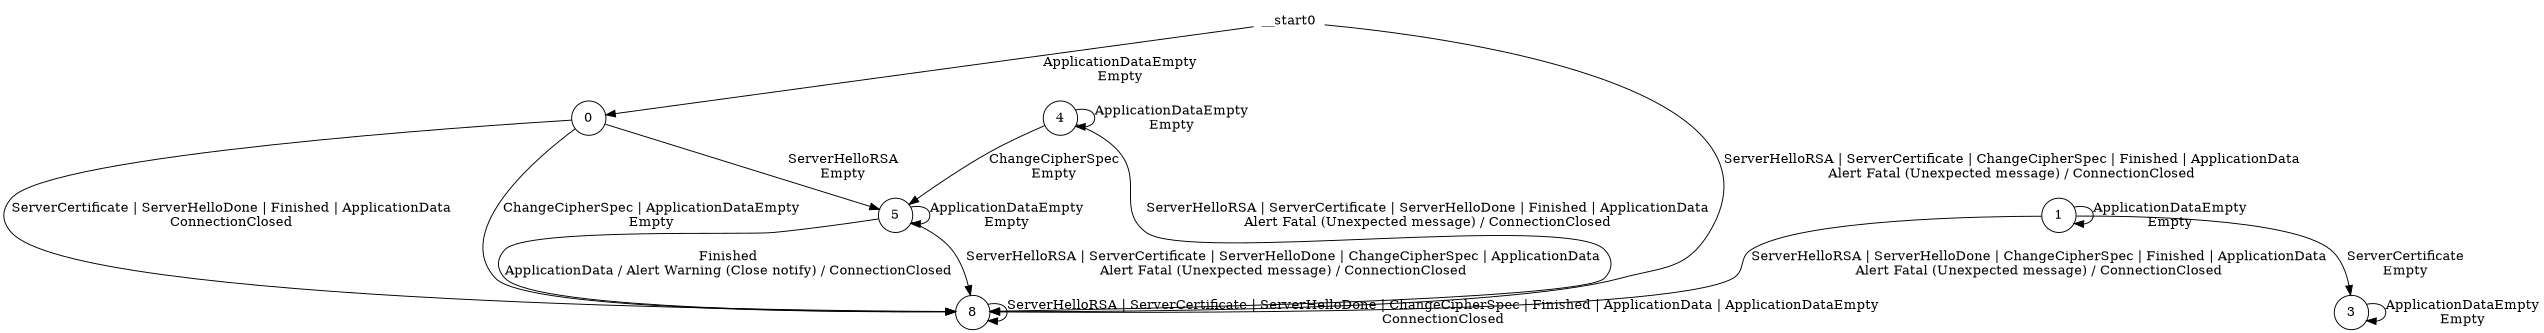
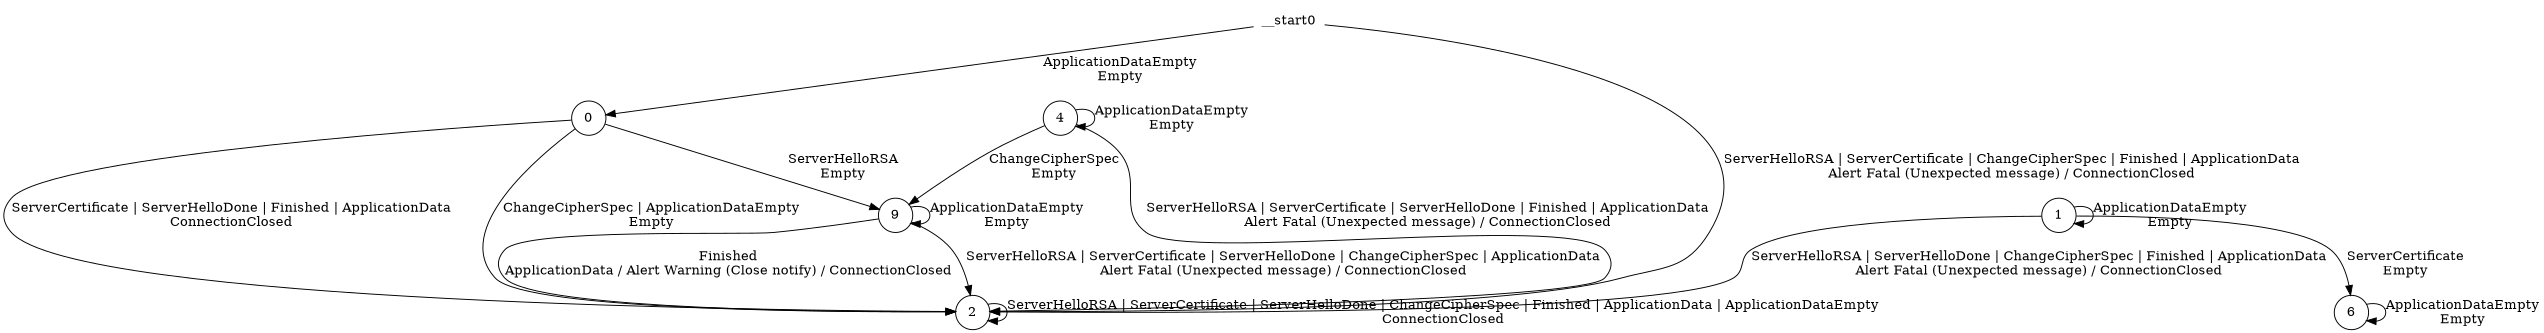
node "5": label "5" -> "9"
node "8": label "8" -> "2"
node "3": label "3" -> "6"
